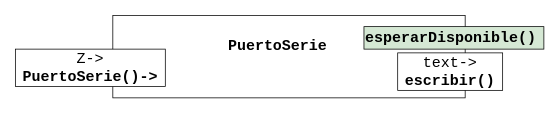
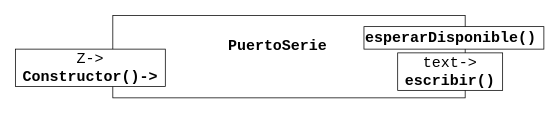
node "esperarDisponible()": fillcolor #d5e8d4 -> #ffffff
node "Z-> PuertoSerie()->": label "Z-> PuertoSerie()->" -> "Z-> Constructor()->"
